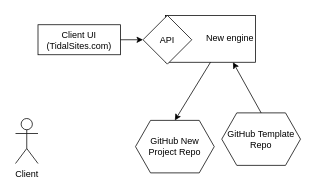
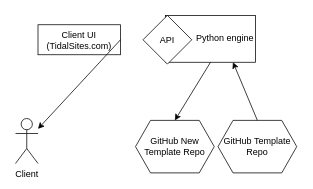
node "New engine": label "New engine" -> "Python engine"
edge "Client UI (TidalSites.com)" -> "API": now "Client UI (TidalSites.com)" -> "Client"
node "GitHub Template Repo": moved (261, 139) -> (257, 147)
node "GitHub New Project Repo": label "GitHub New Project Repo" -> "GitHub New Template Repo"
